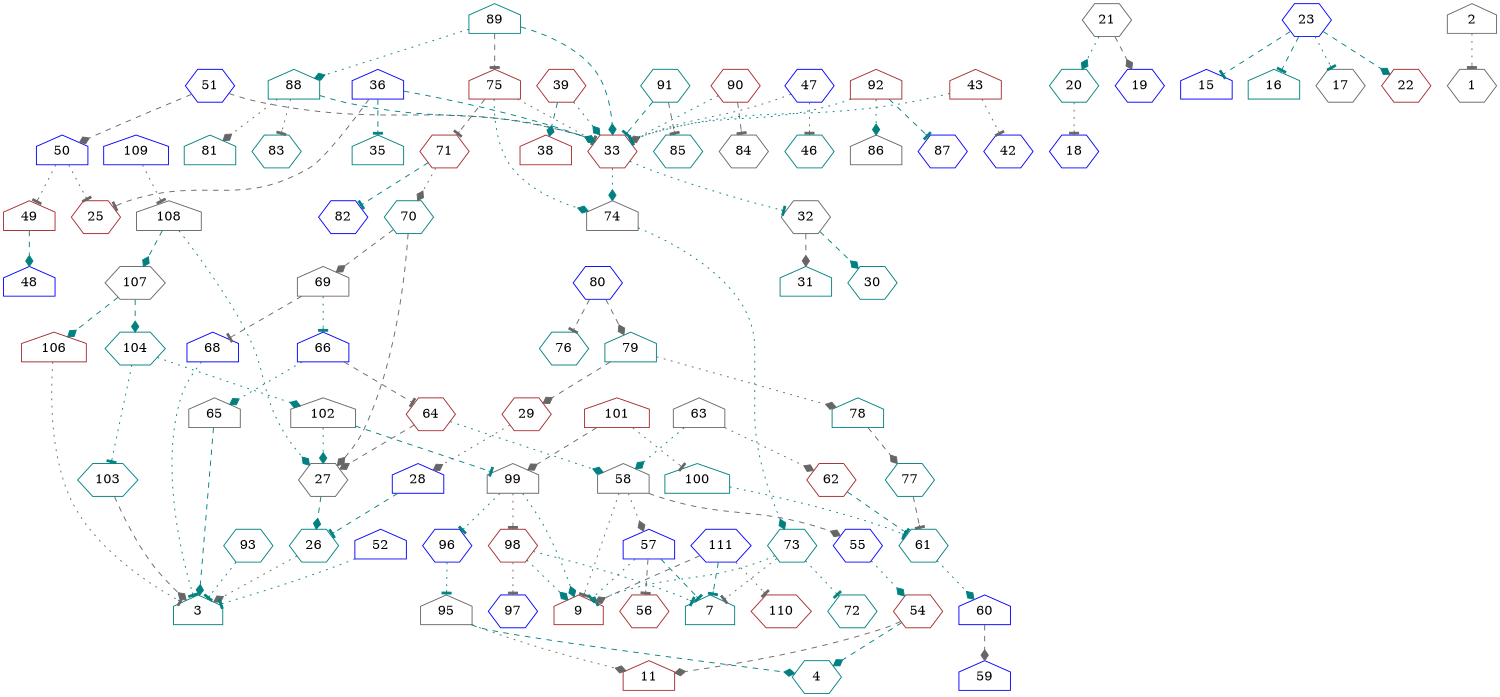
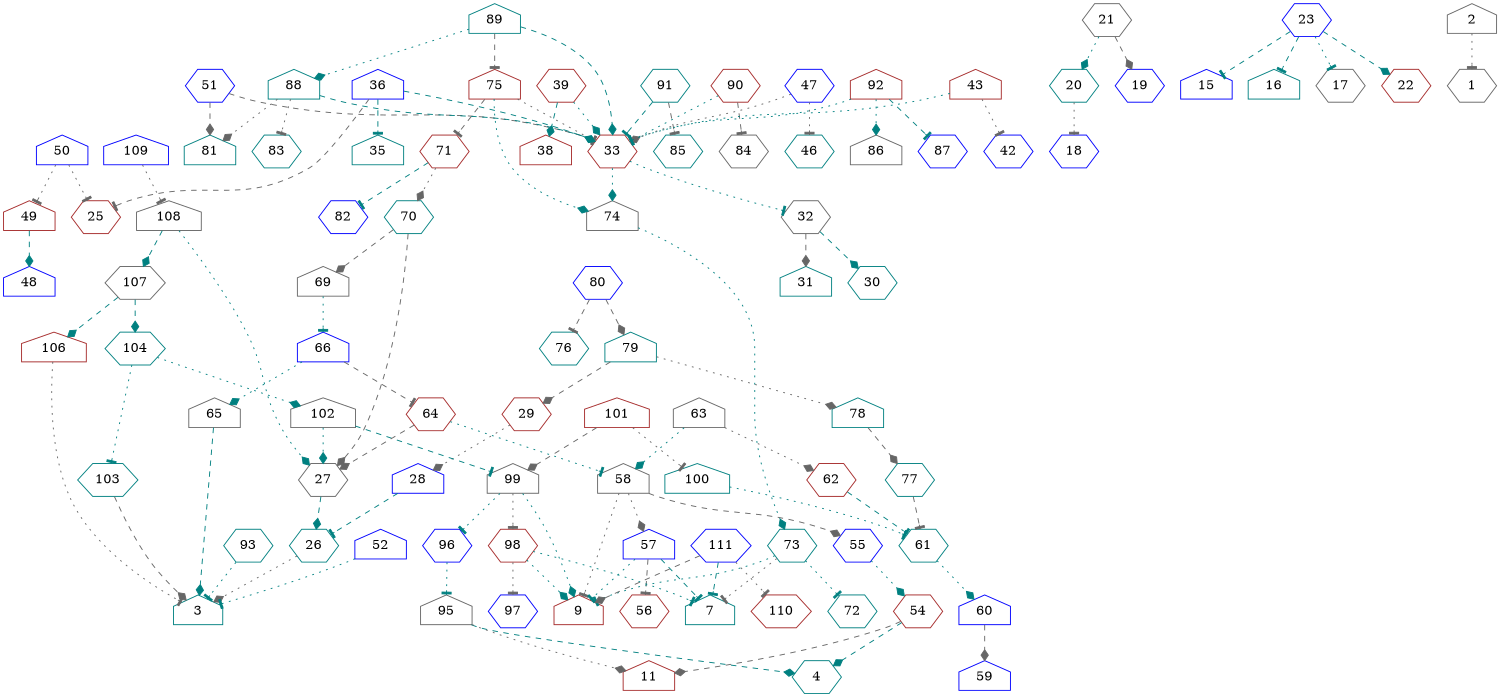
edge "51" -> "50": now "51" -> "81"
node "68": removed
edge "64" -> "58": arrowhead diamond -> tee
